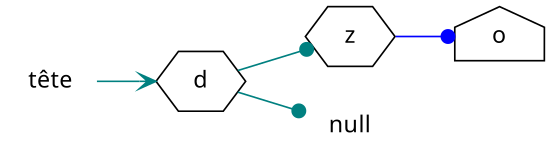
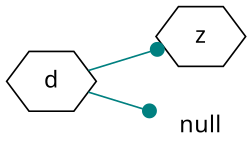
node "o": removed
node "tête": removed
